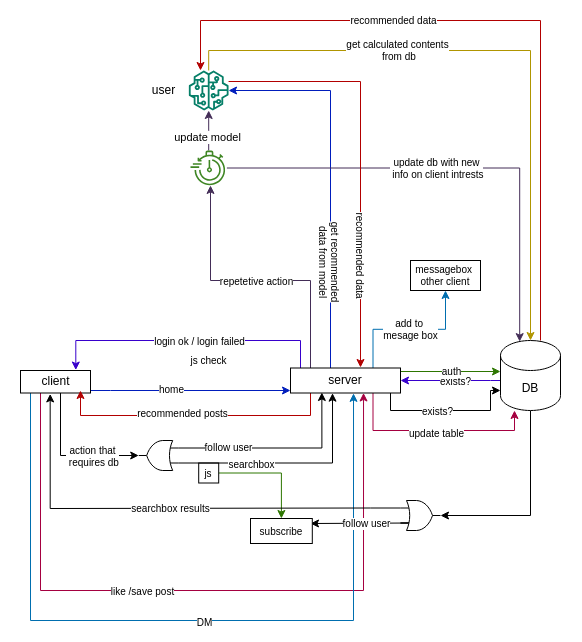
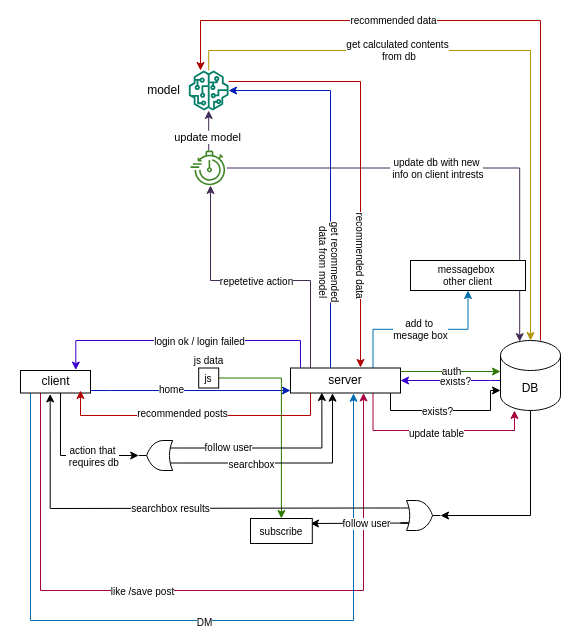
node "user": label "user" -> "model"
node "messagebox other client": size 70x30 -> 115x30
node "js check": label "js check" -> "js data"
node "js": moved (209, 473) -> (209, 378)
